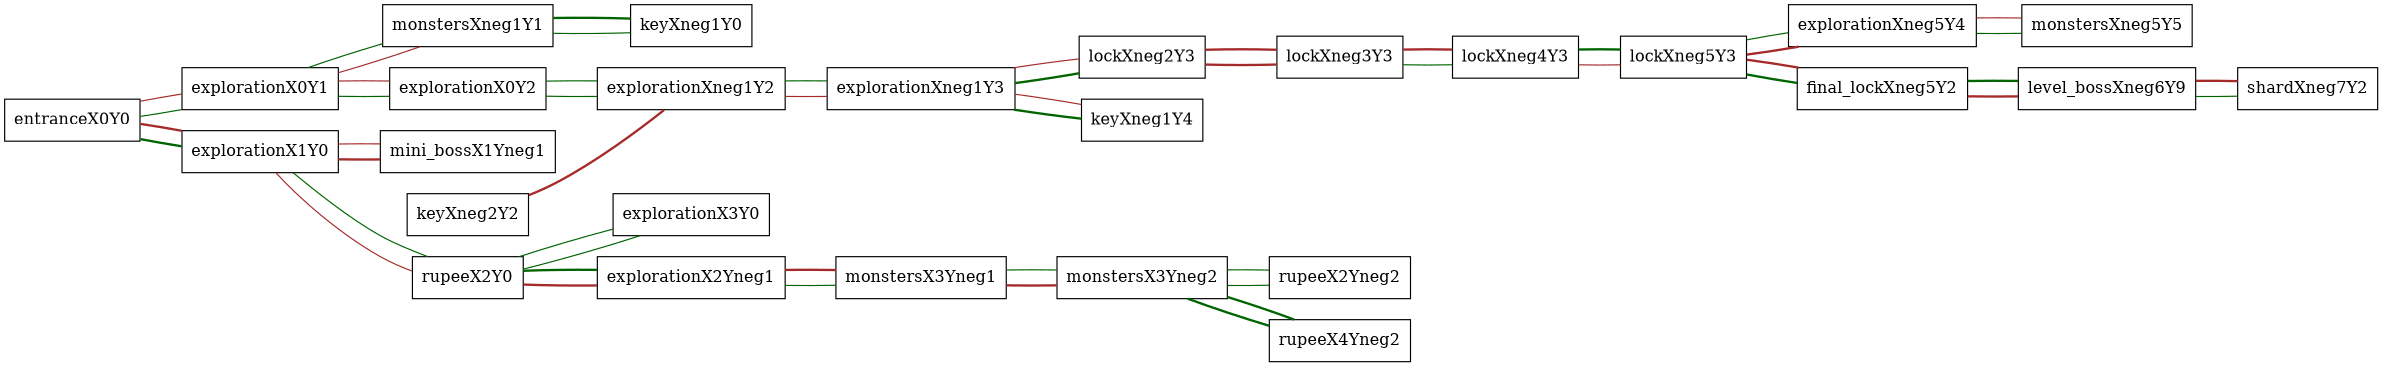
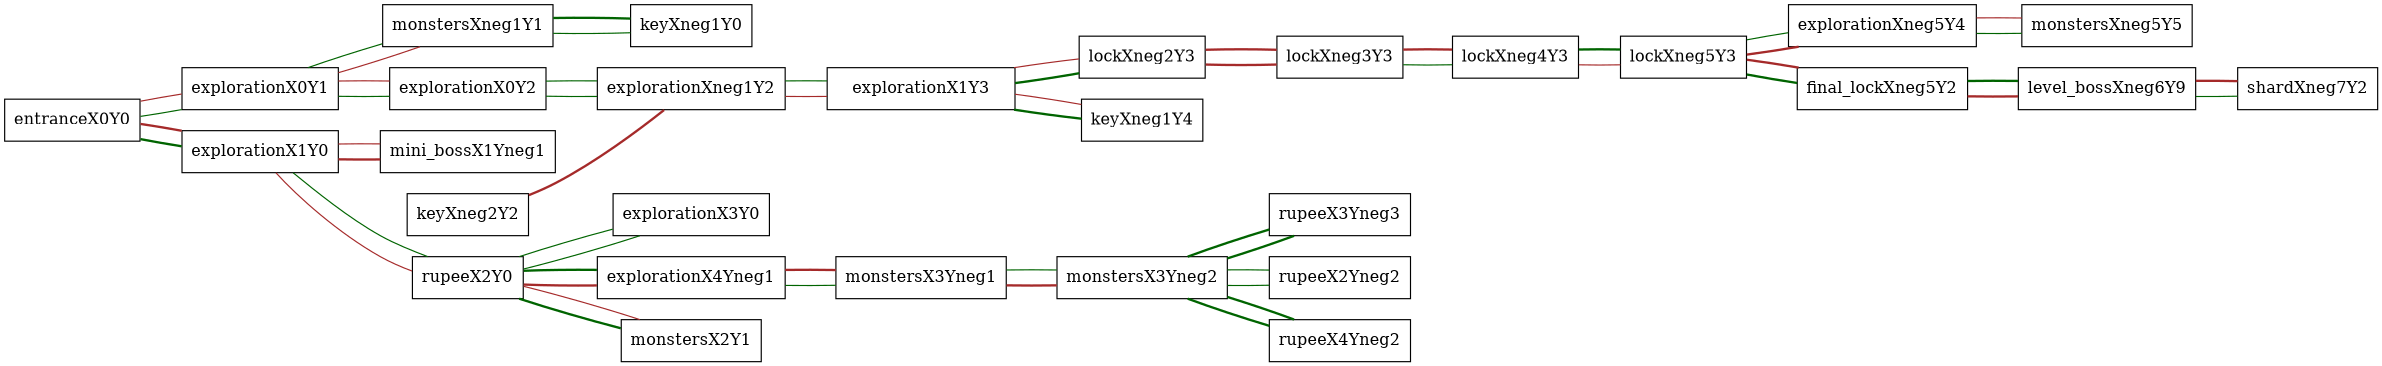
node "explorationXneg1Y3": label "explorationXneg1Y3" -> "explorationX1Y3"
node "rupeeX3Yneg3": added
node "explorationX2Yneg1": label "explorationX2Yneg1" -> "explorationX4Yneg1"
node "monstersX2Y1": added
